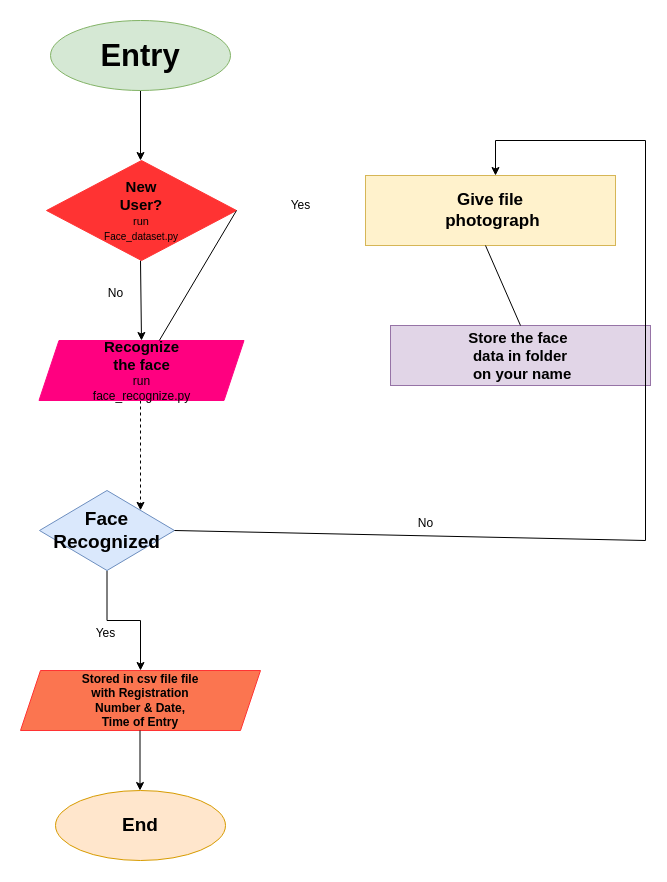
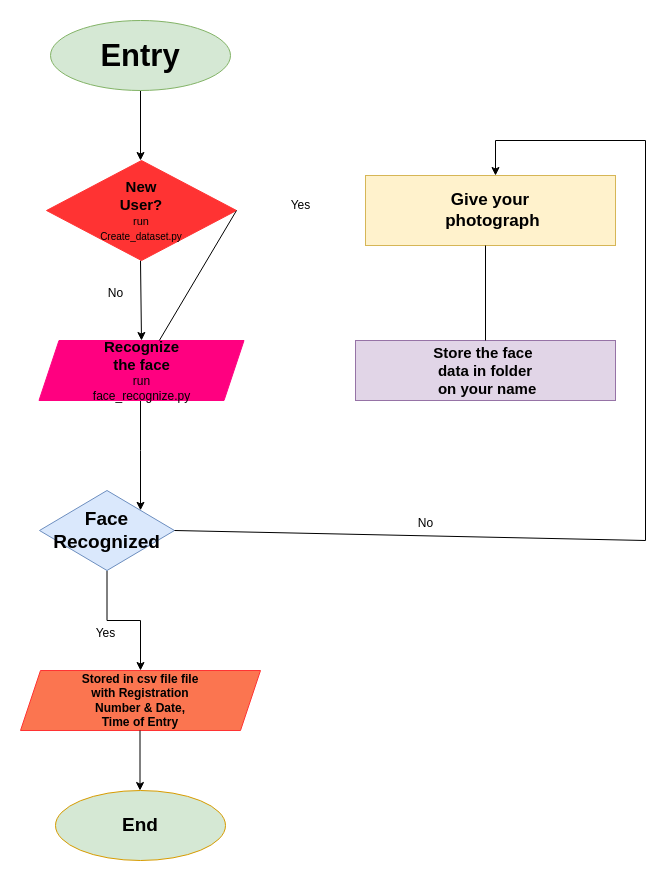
node "New User? run Face_dataset.py": label "New User? run Face_dataset.py" -> "New User? run Create_dataset.py"
node "Give file photograph": label "Give file photograph" -> "Give your photograph"
node "Store the face data in folder on your name": moved (521, 356) -> (486, 371)
edge "Recognize the face run face_recognize.py" -> "Face Recognized": style dashed -> solid
node "End": fillcolor #ffe6cc -> #d5e8d4
